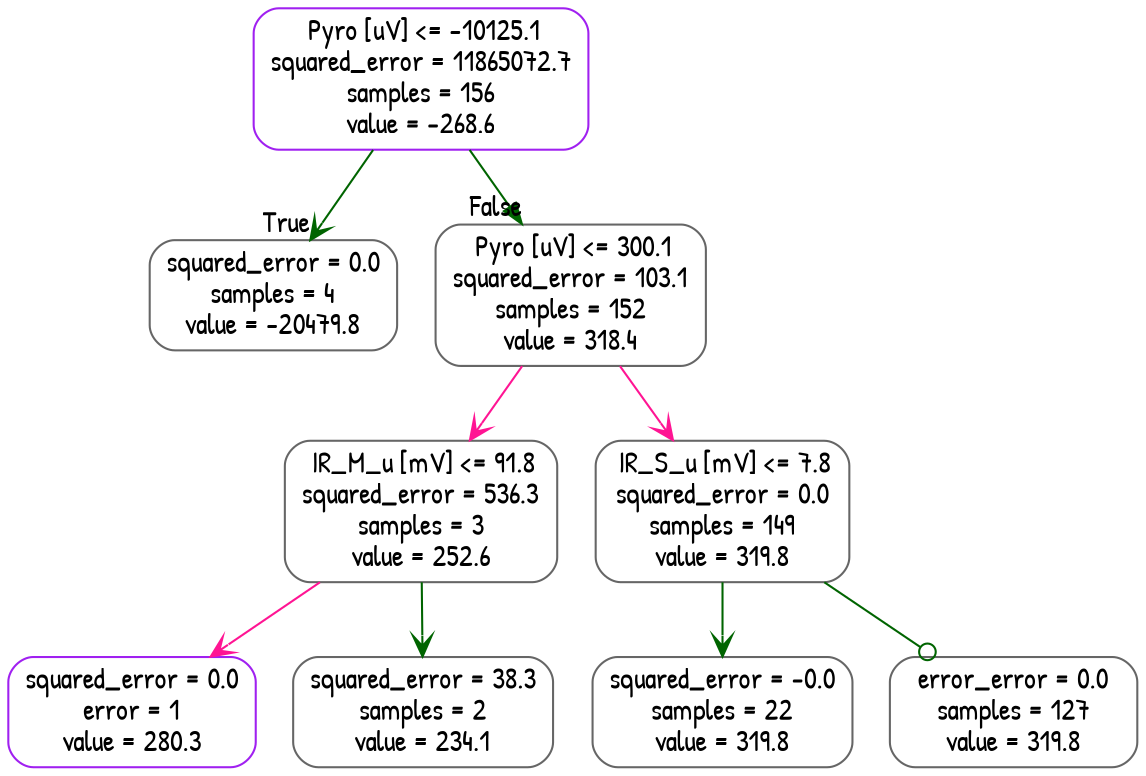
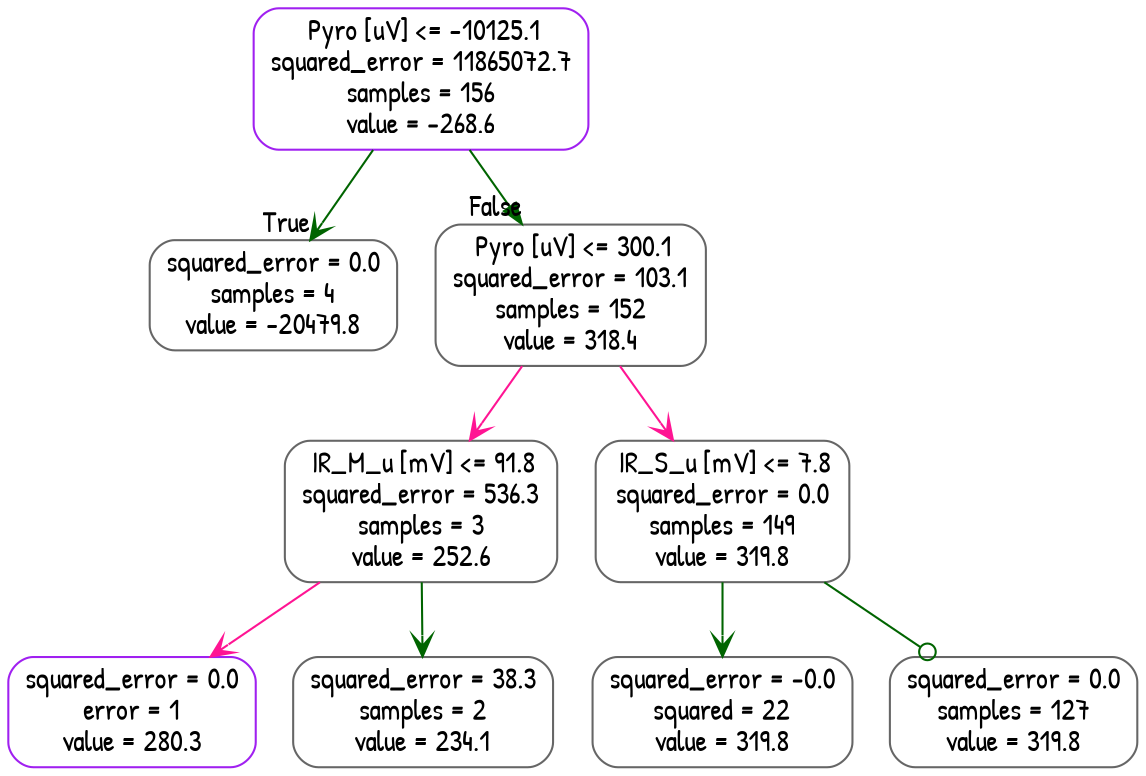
node "squared_error = -0.0 samples = 22 value = 319.8": label "squared_error = -0.0 samples = 22 value = 319.8" -> "squared_error = -0.0 squared = 22 value = 319.8"
node "error_error = 0.0 samples = 127 value = 319.8": label "error_error = 0.0 samples = 127 value = 319.8" -> "squared_error = 0.0 samples = 127 value = 319.8"
